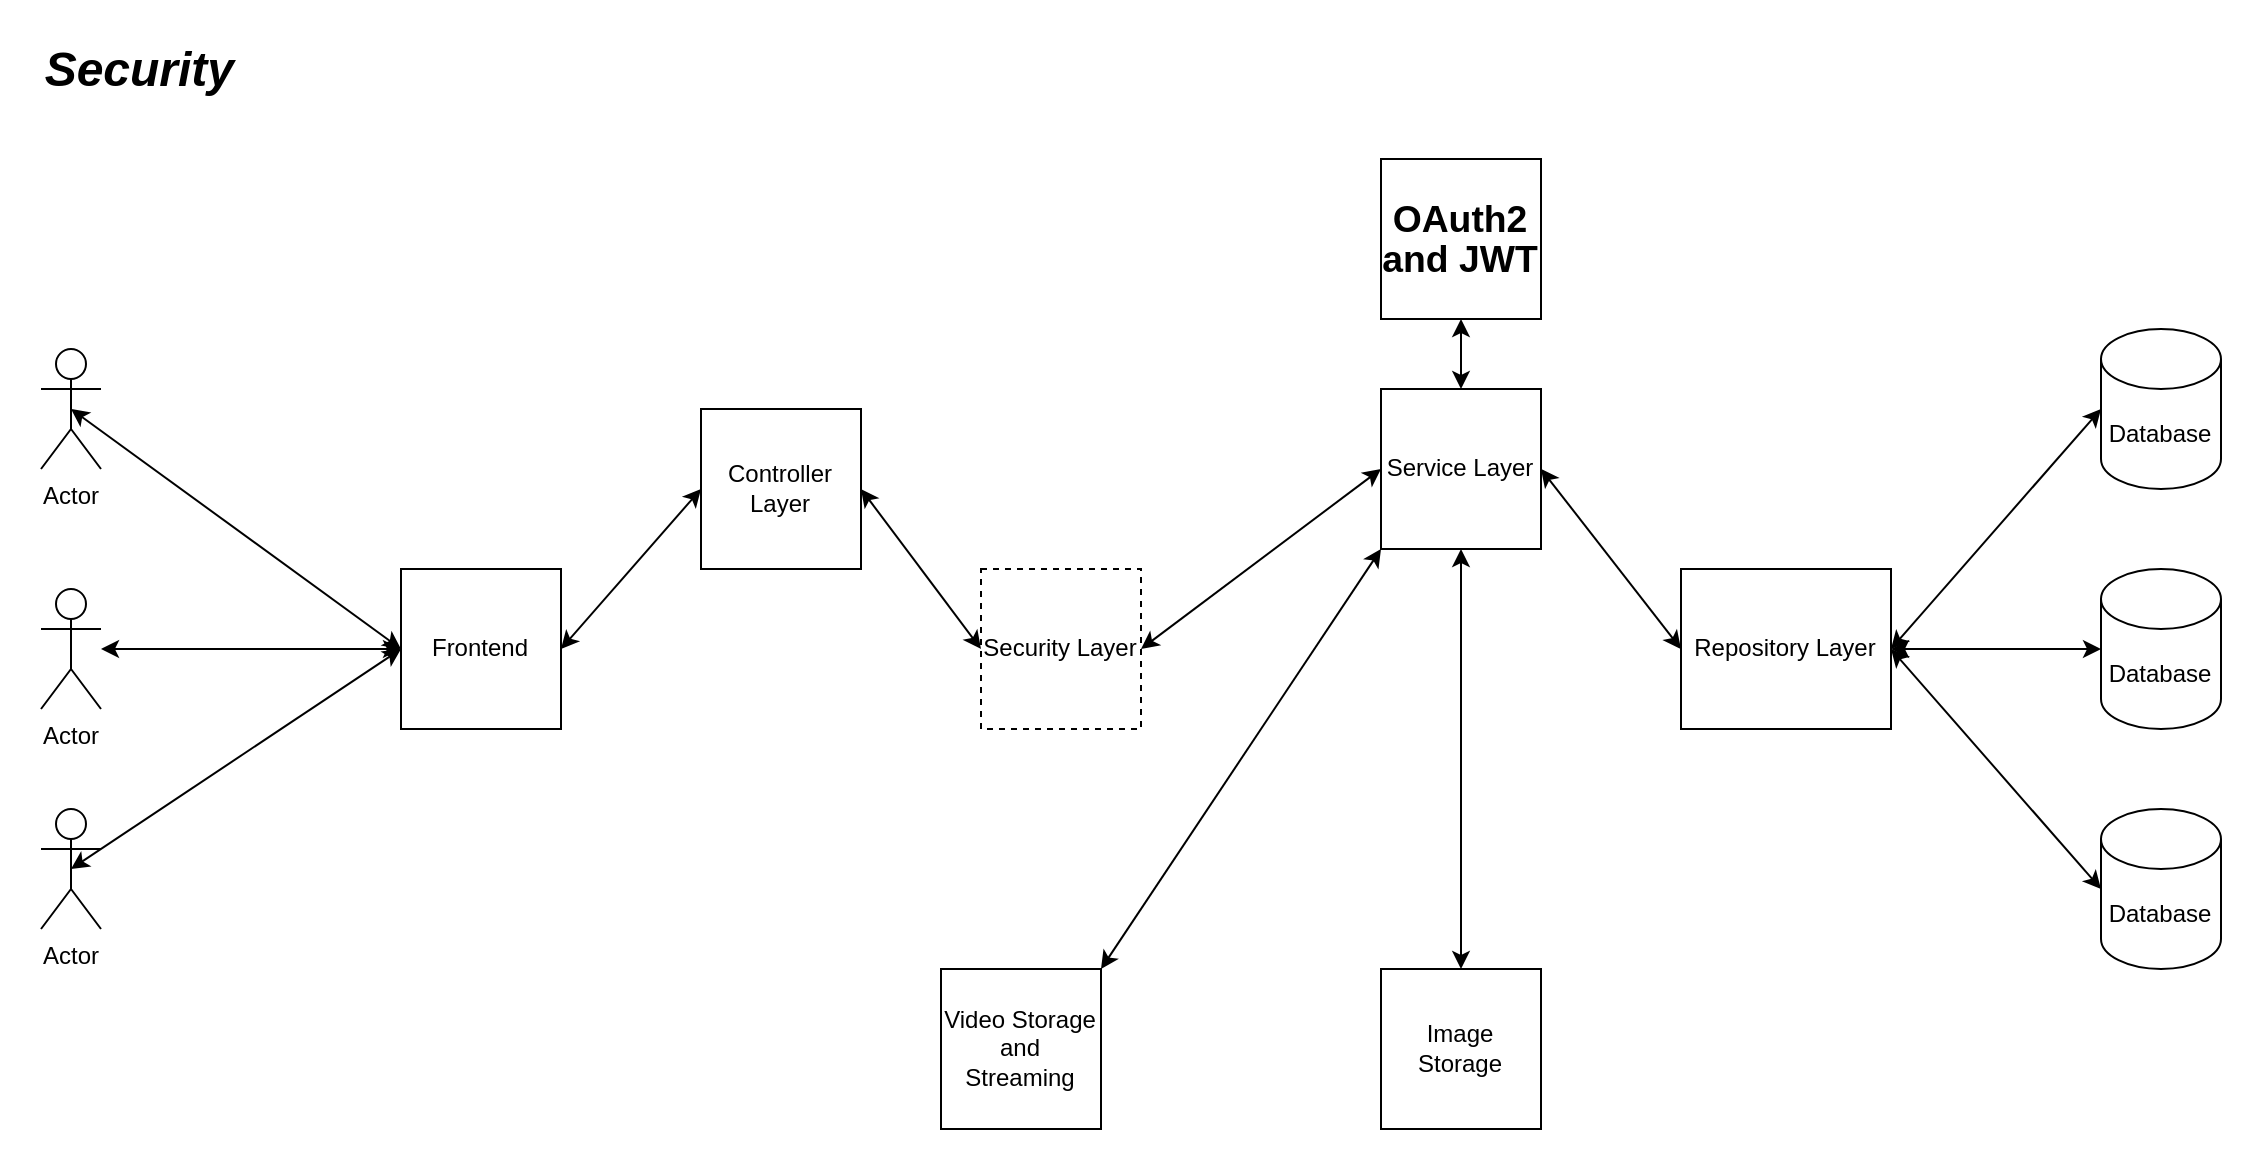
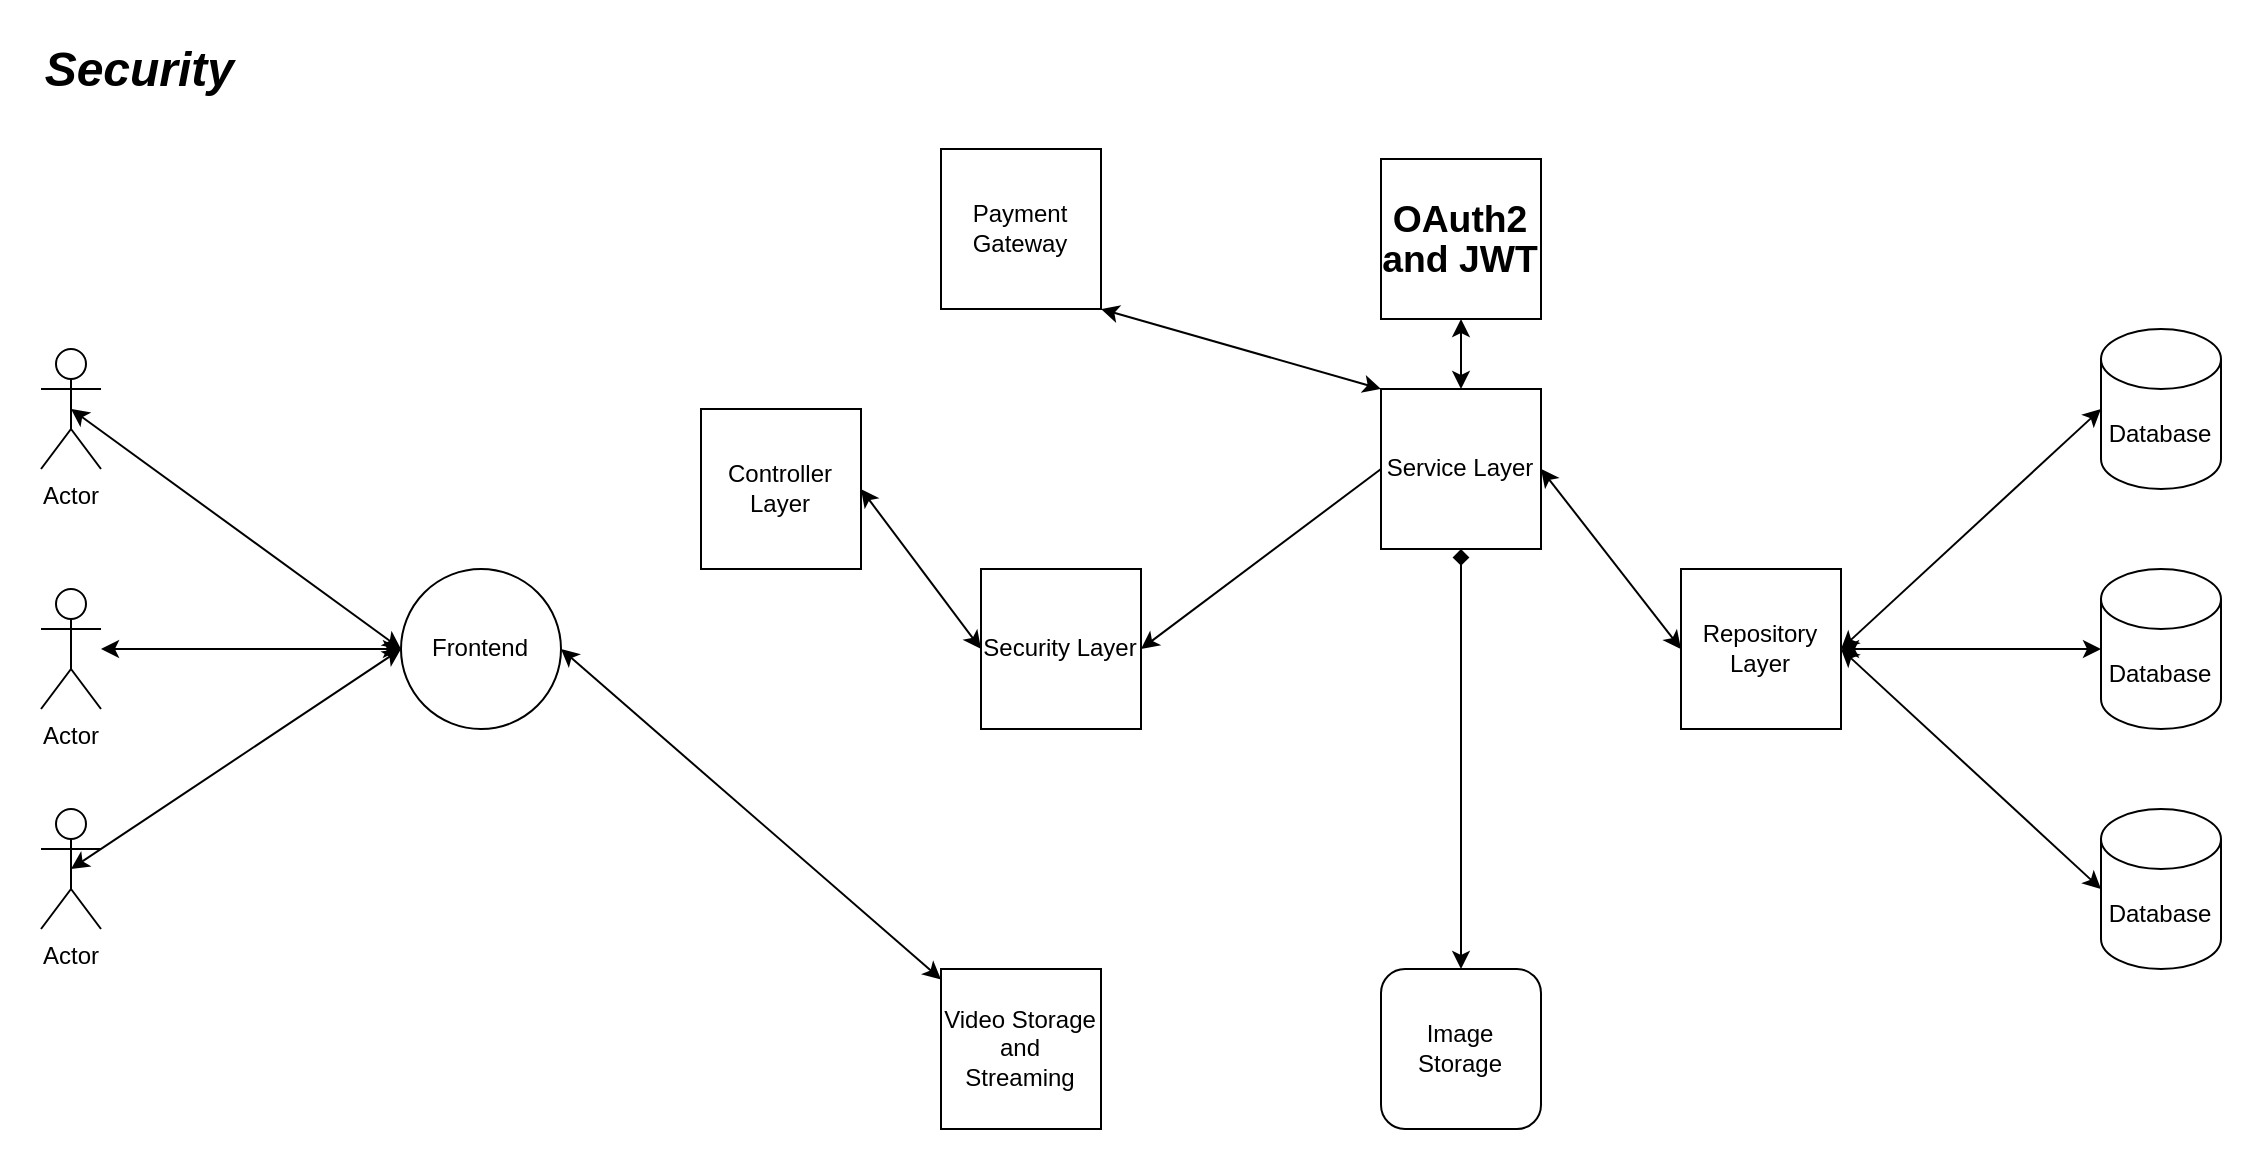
node "Payment Gateway": added
edge "Payment Gateway" -- "Service Layer": added
edge "Service Layer" -- "Security Layer": arrowhead classic -> none
edge "Service Layer" -- "Image Storage": arrowhead classic -> diamond
edge "Controller Layer" -- "Frontend": now "Video Storage and Streaming" -- "Frontend"
node "Frontend": shape rectangle -> ellipse
node "Security Layer": style dashed -> solid
node "Repository Layer": size 210x160 -> 160x160
edge "Service Layer" -- "Video Storage and Streaming": removed
node "Image Storage": shape rectangle -> rounded rectangle
